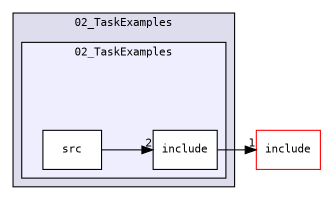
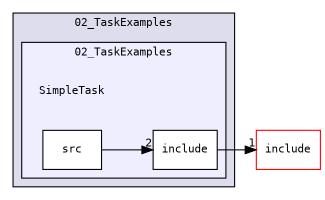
node "SimpleTask": added
